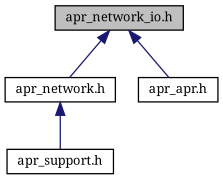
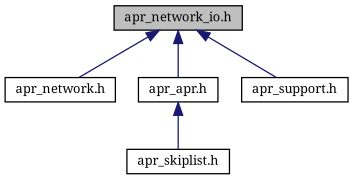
edge "apr_support.h" -> "apr_network.h": now "apr_support.h" -> "apr_network_io.h"
node "apr_skiplist.h": added
